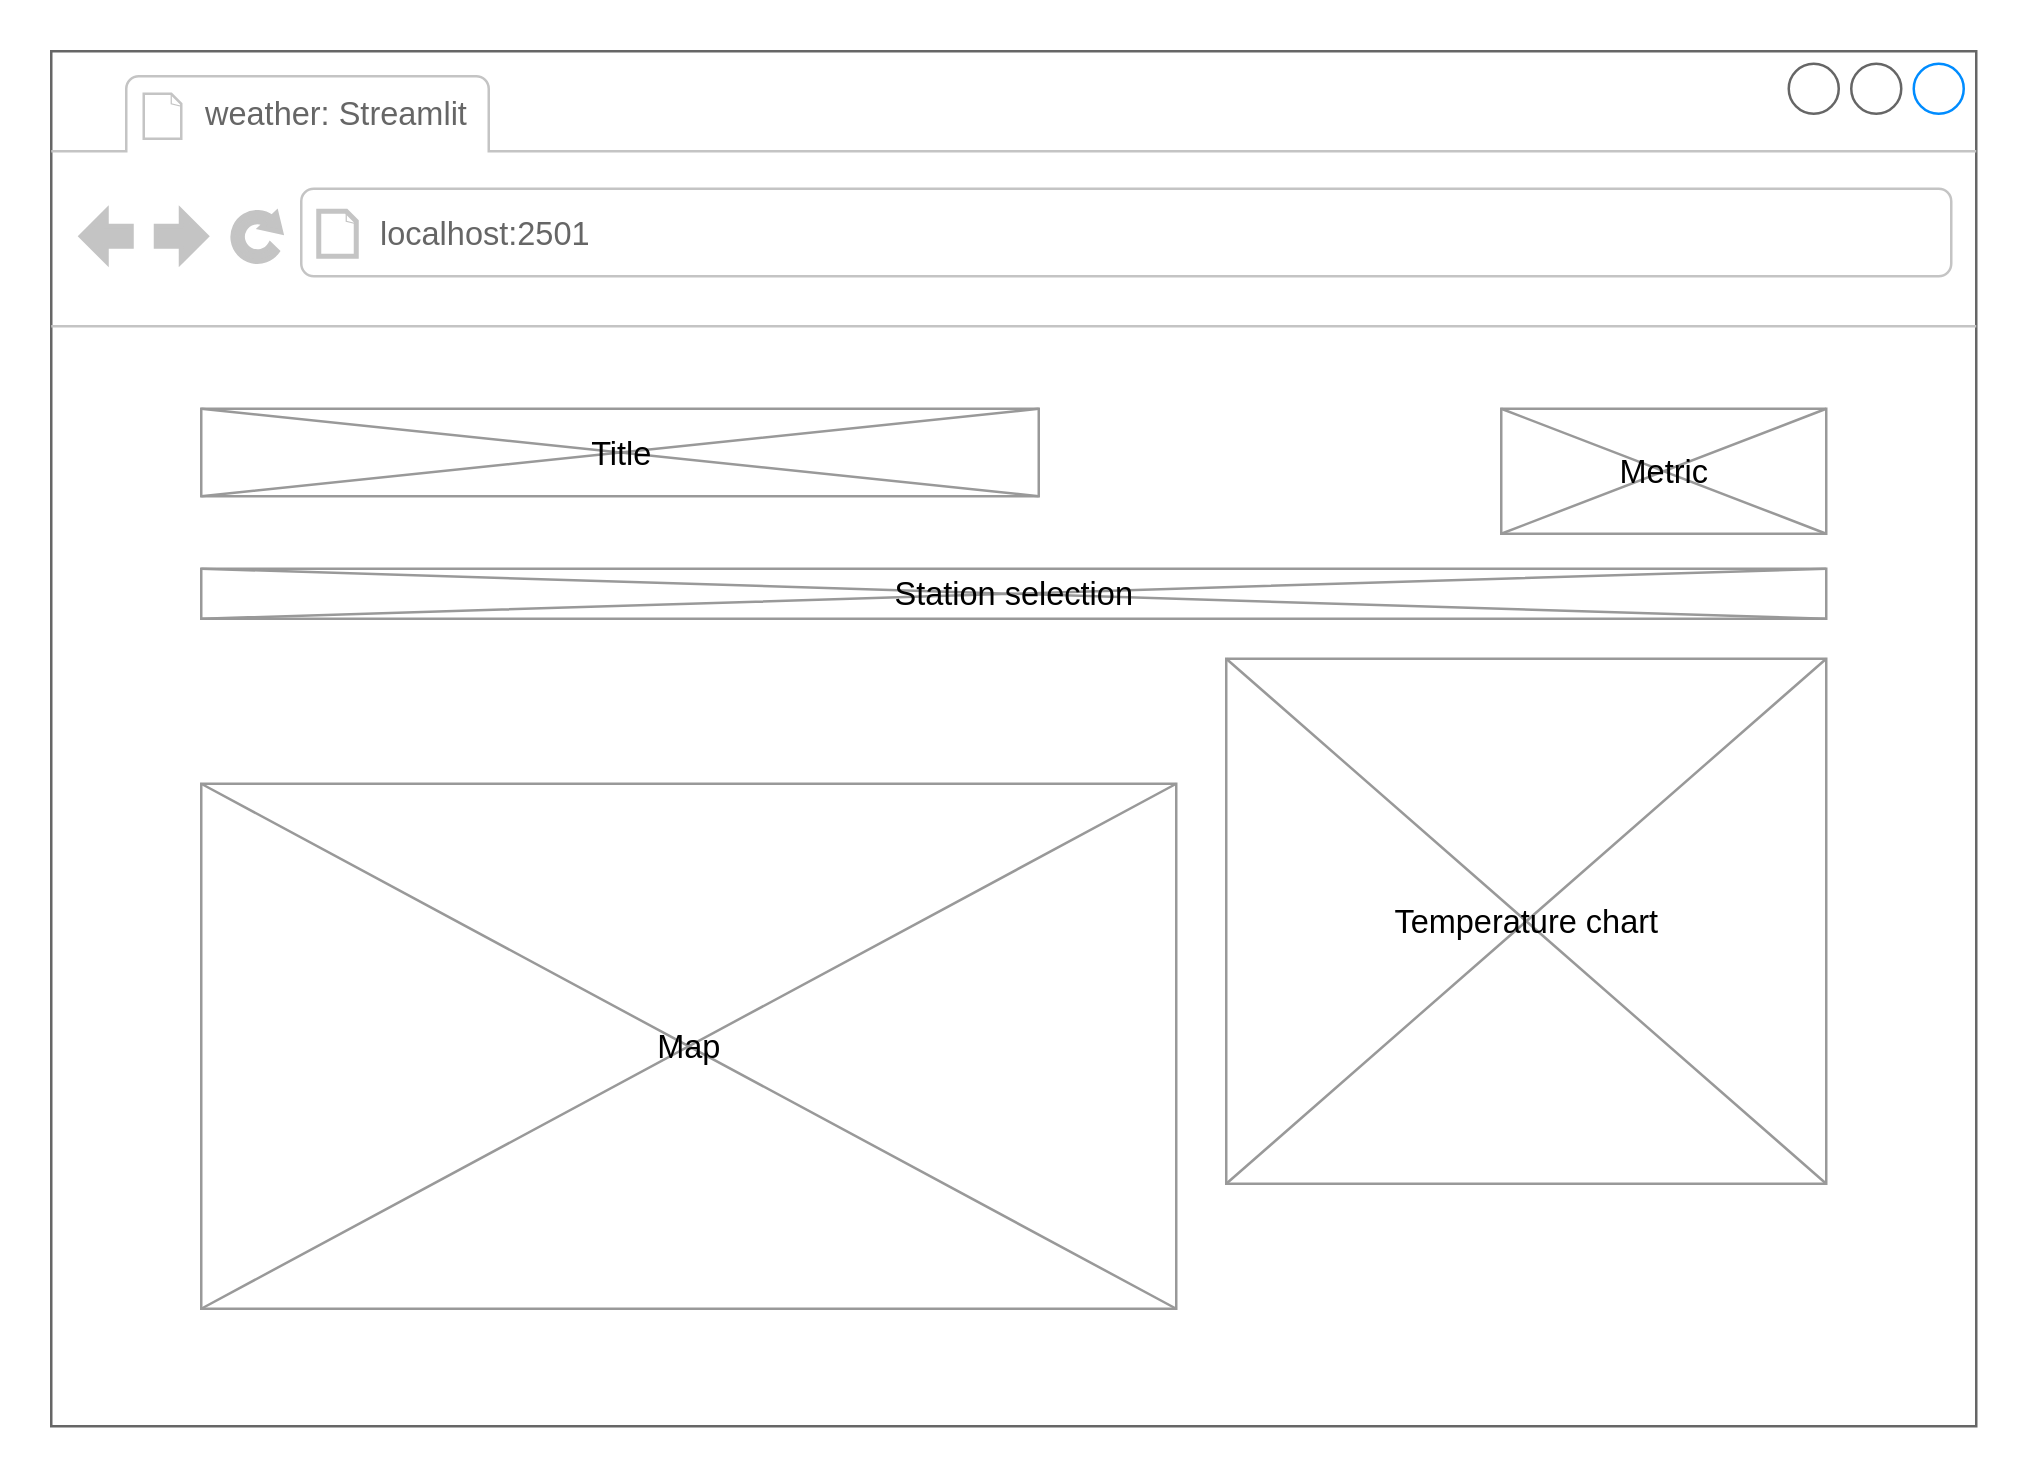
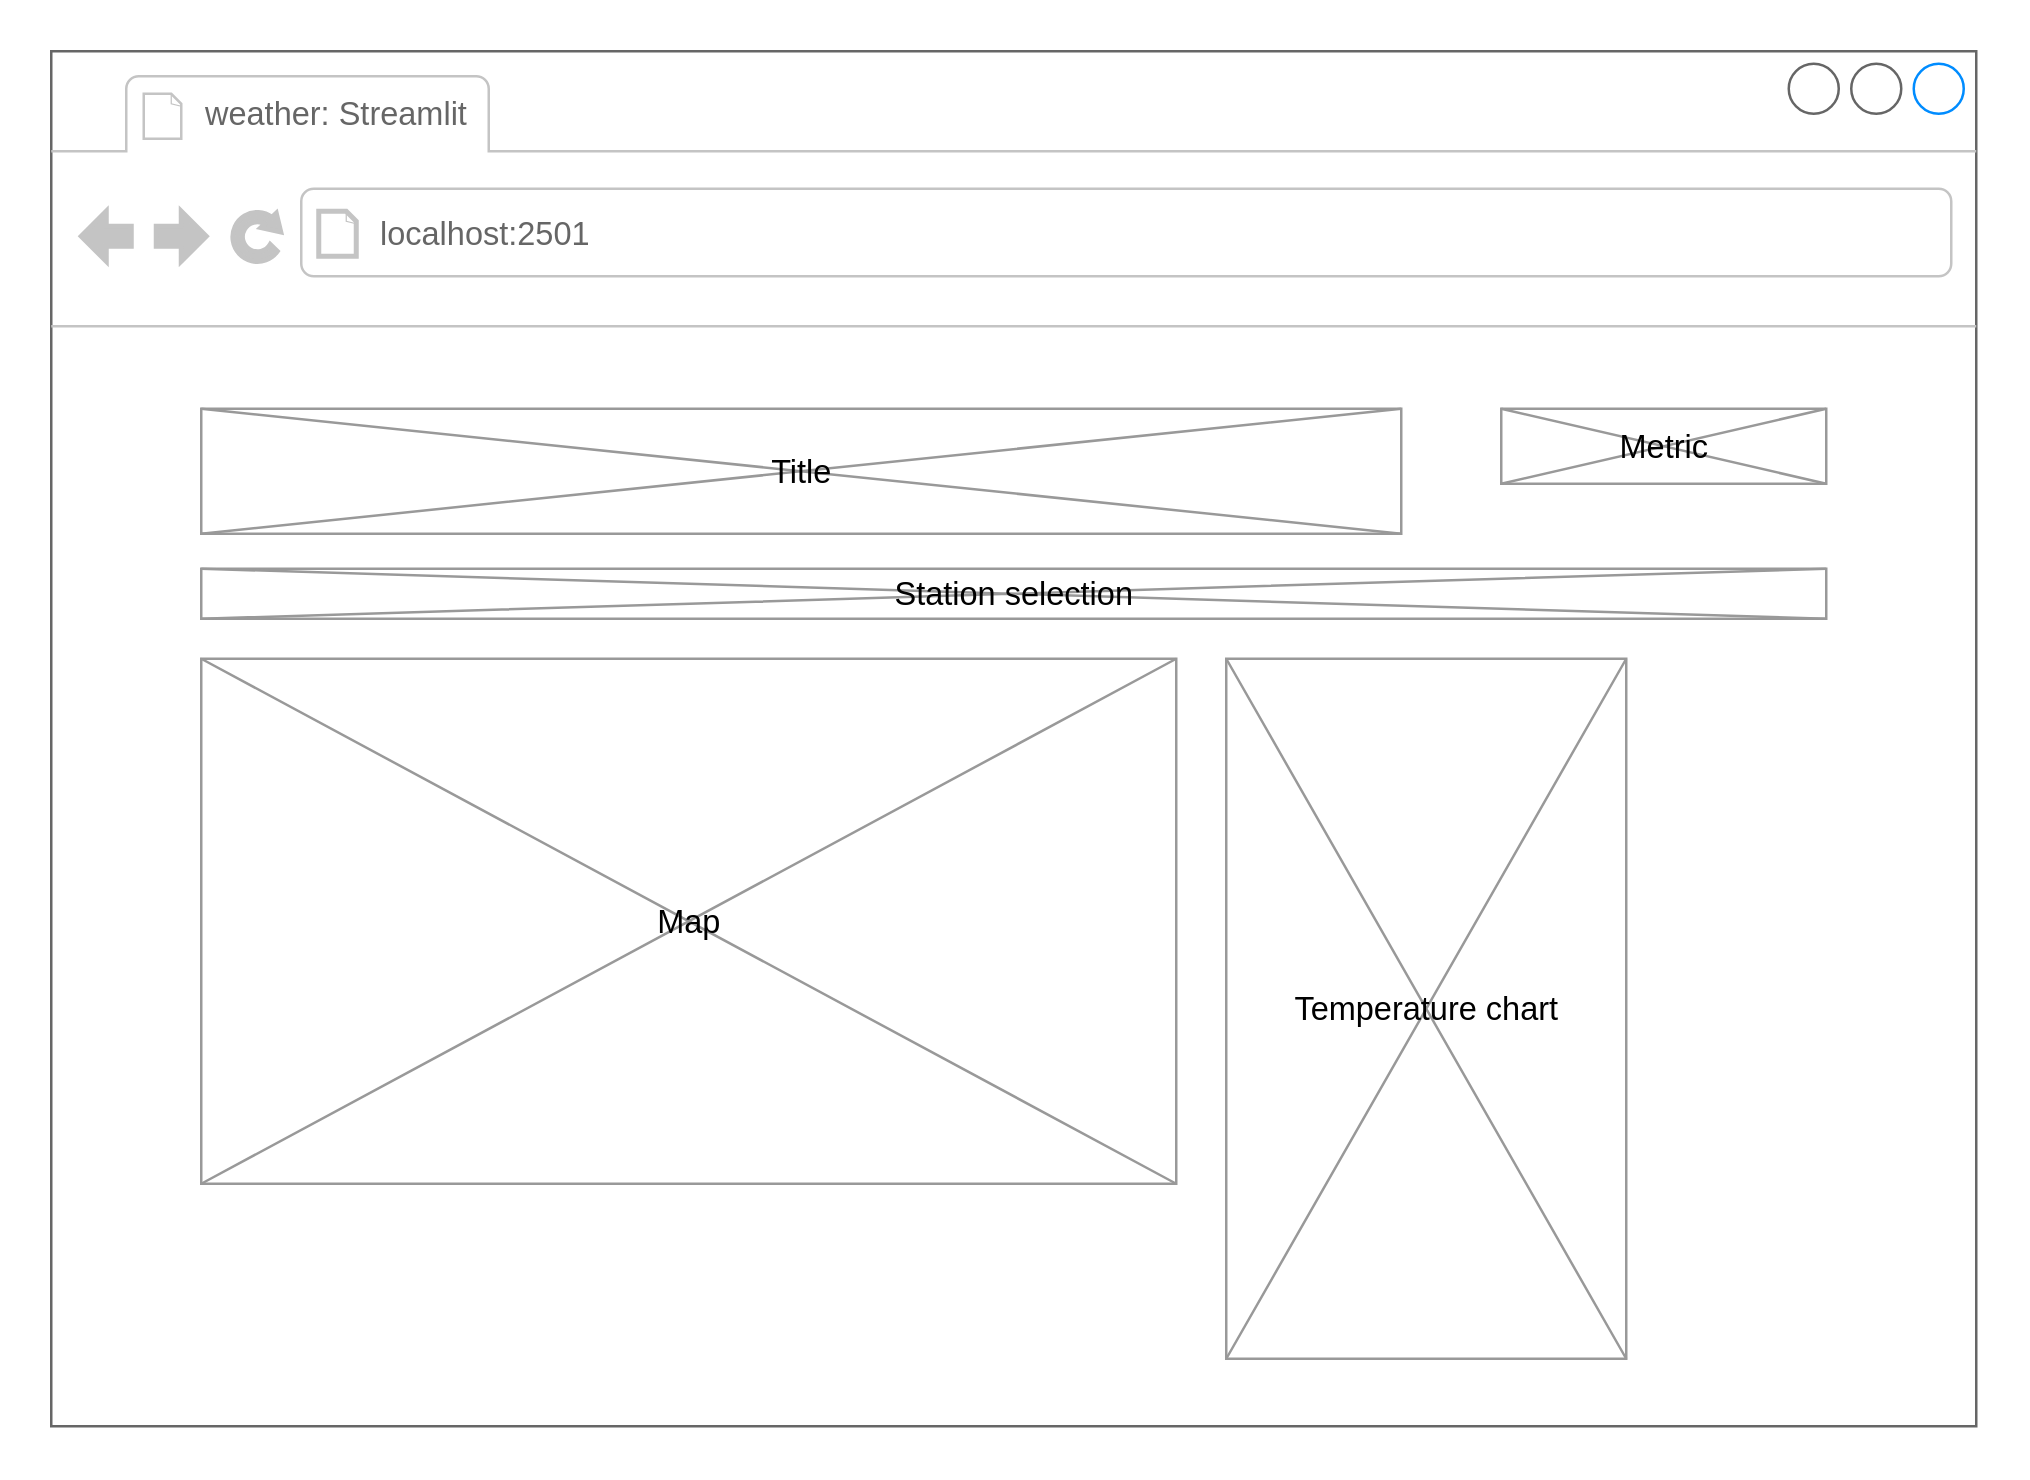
node "Title": size 838x88 -> 1200x125
node "Metric": size 325x125 -> 325x75
node "Temperature chart": size 600x525 -> 400x700
node "Map": moved (689, 1046) -> (689, 921)
